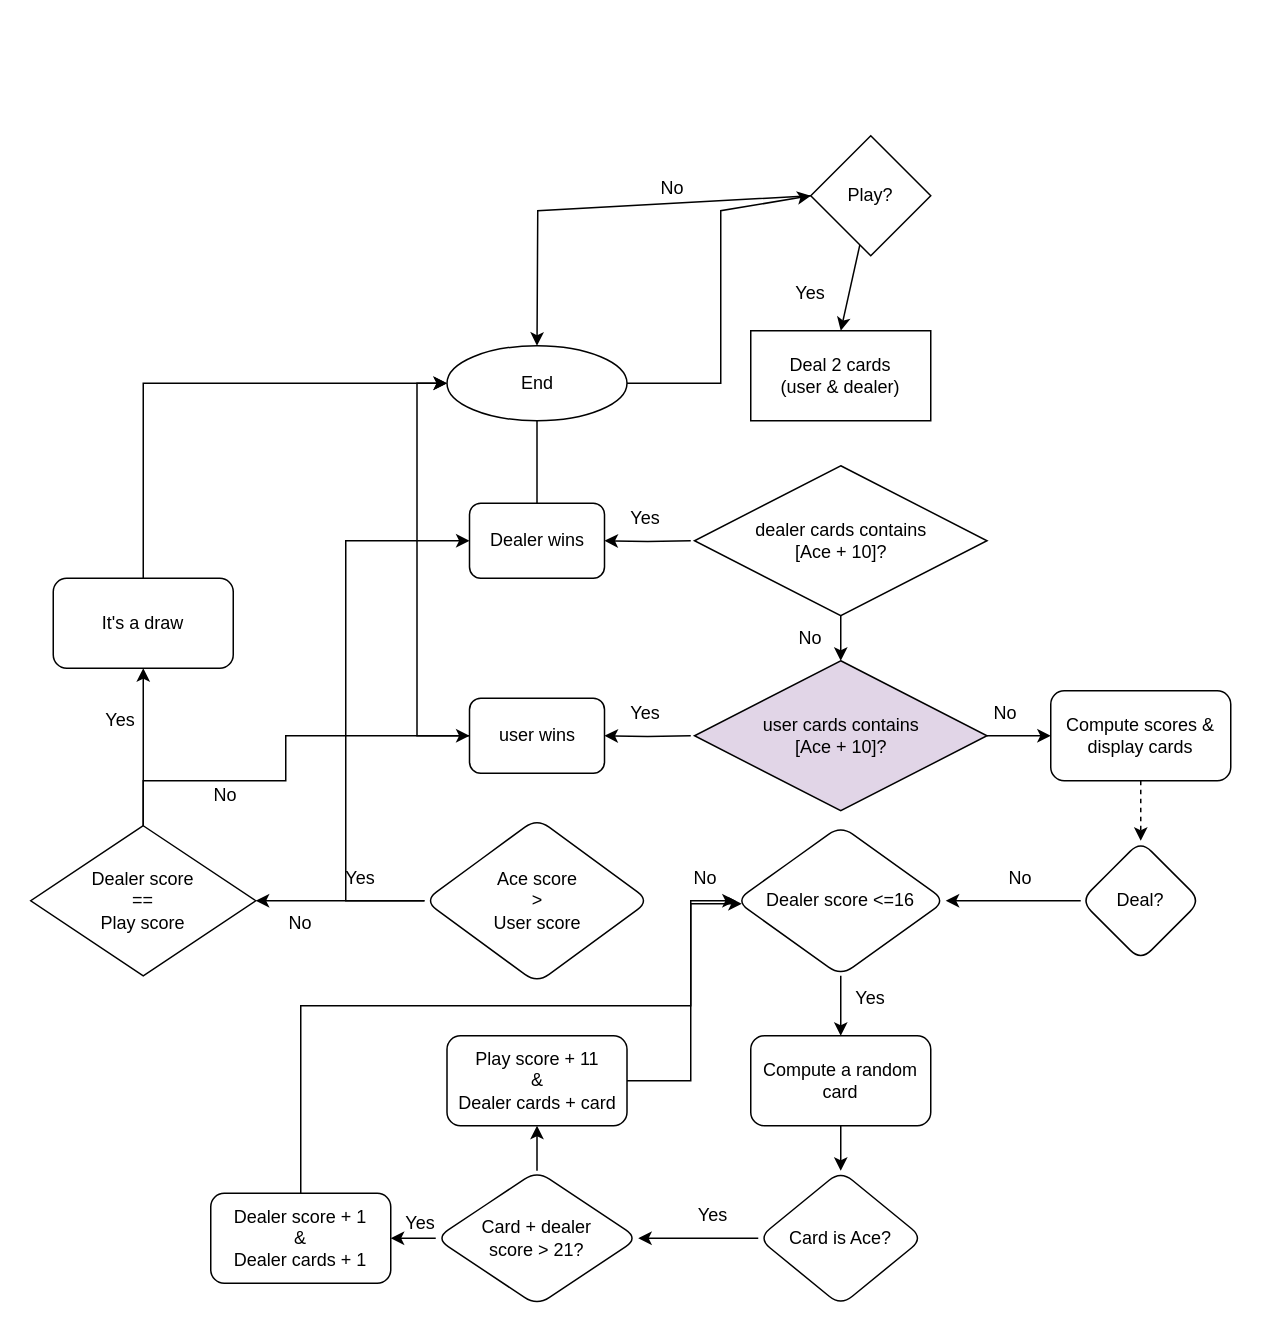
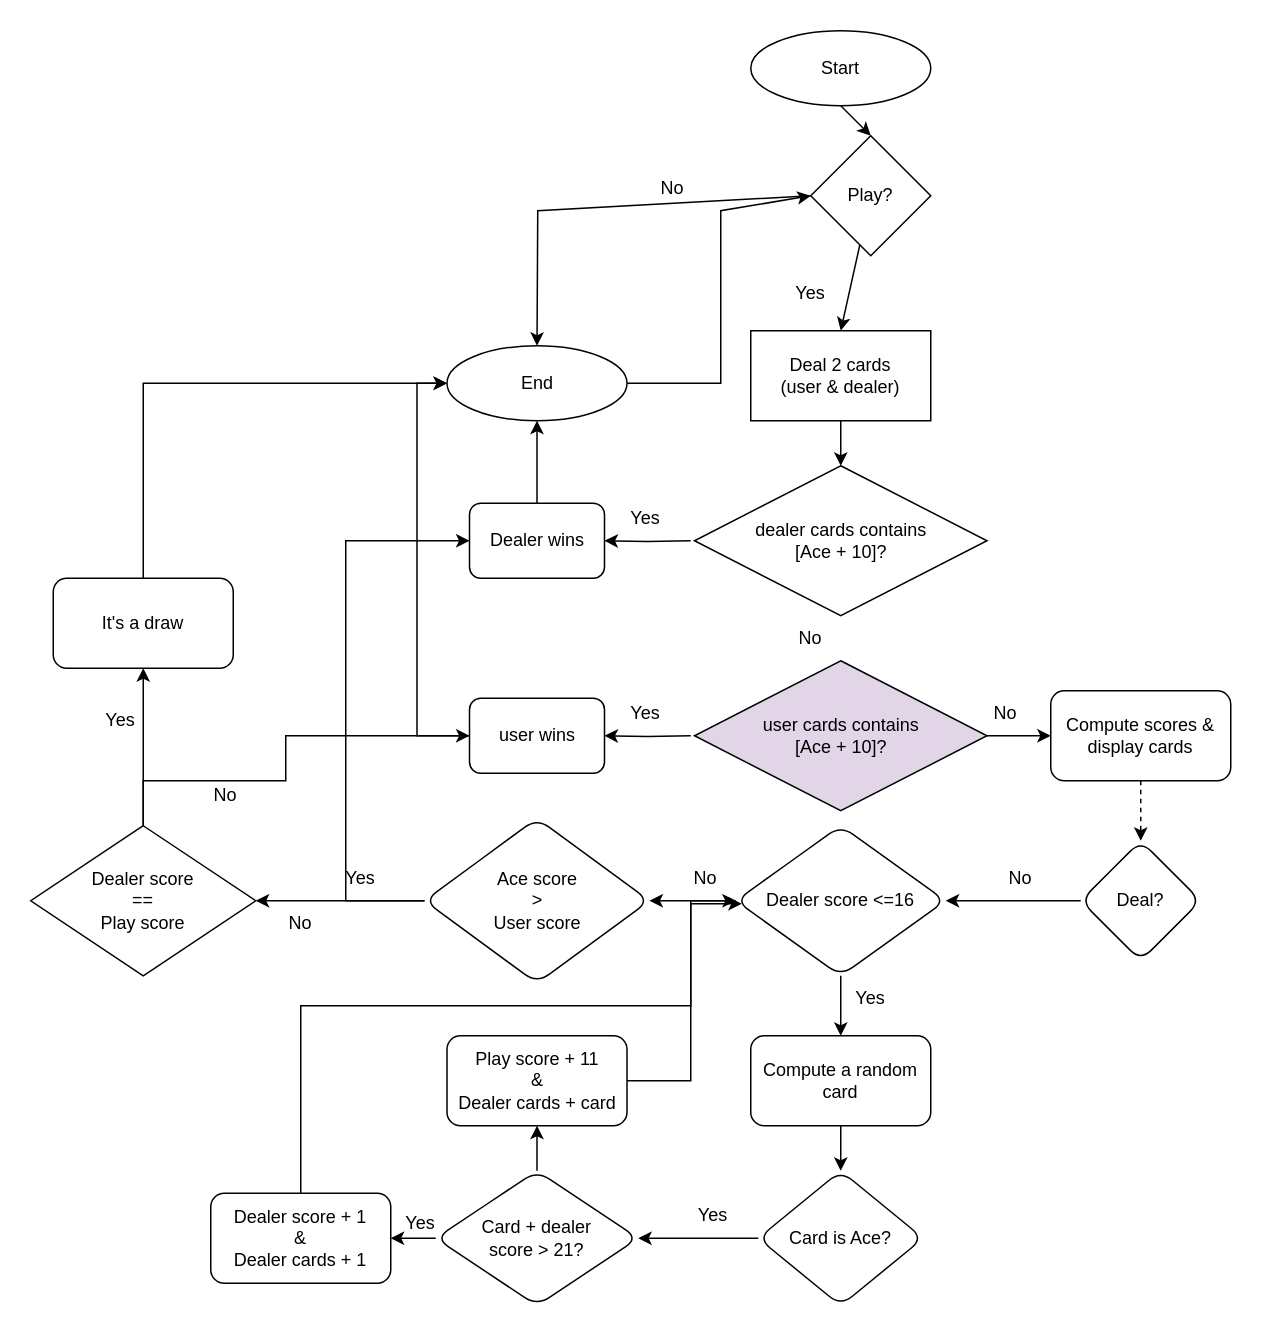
node "Start": added
edge "Start" -> "Play?": added
edge "End" -- "Dealer wins": arrowhead none -> classic
edge "Deal 2 cards (user & dealer)" -> "dealer cards contains [Ace + 10]?": added
edge "dealer cards contains [Ace + 10]?" -> "user cards contains [Ace + 10]?": removed
edge "Dealer score <=16" -> "Ace score > User score": added
